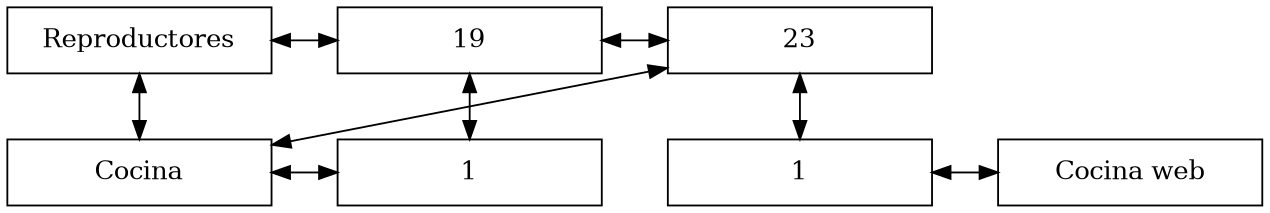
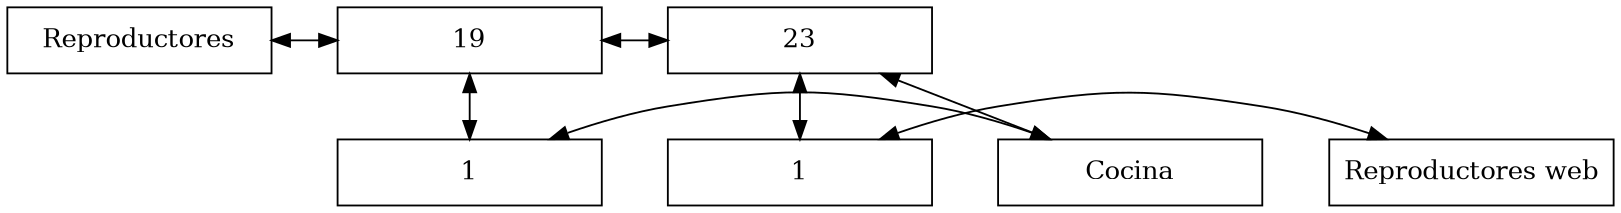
edge "Reproductores" -- "Cocina": removed
node "Cocina web": label "Cocina web" -> "Reproductores web"
